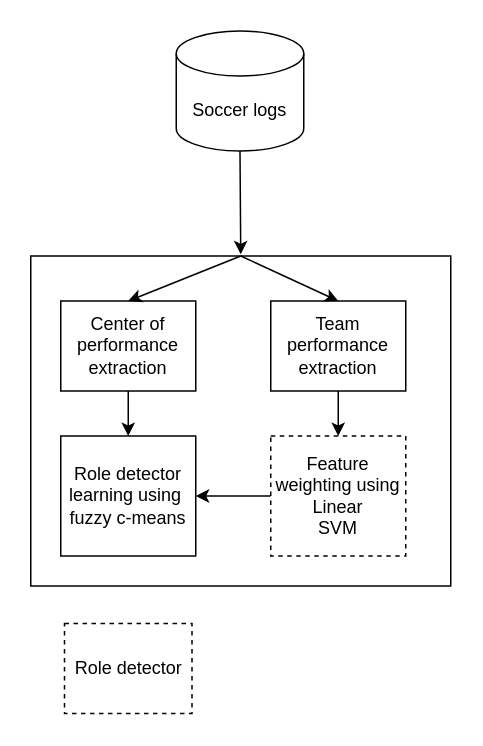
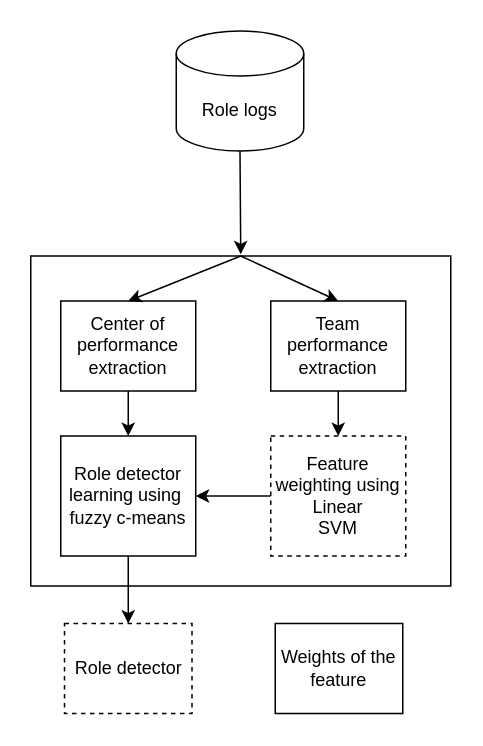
node "Soccer logs": label "Soccer logs" -> "Role logs"
edge "Role detector learning using fuzzy c-means" -> "Role detector": added
node "Weights of the feature": added
